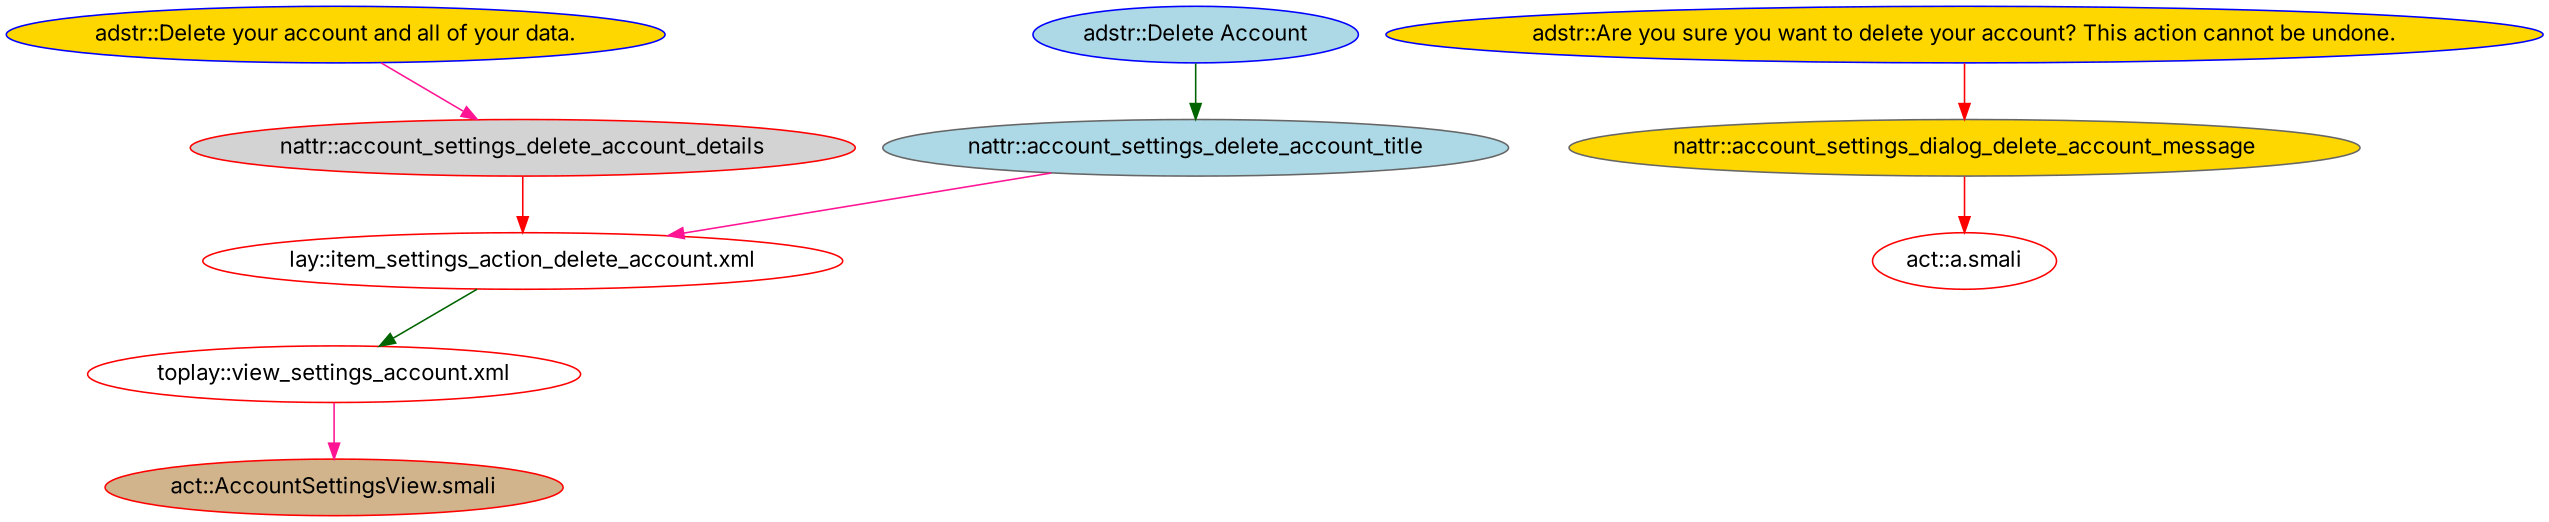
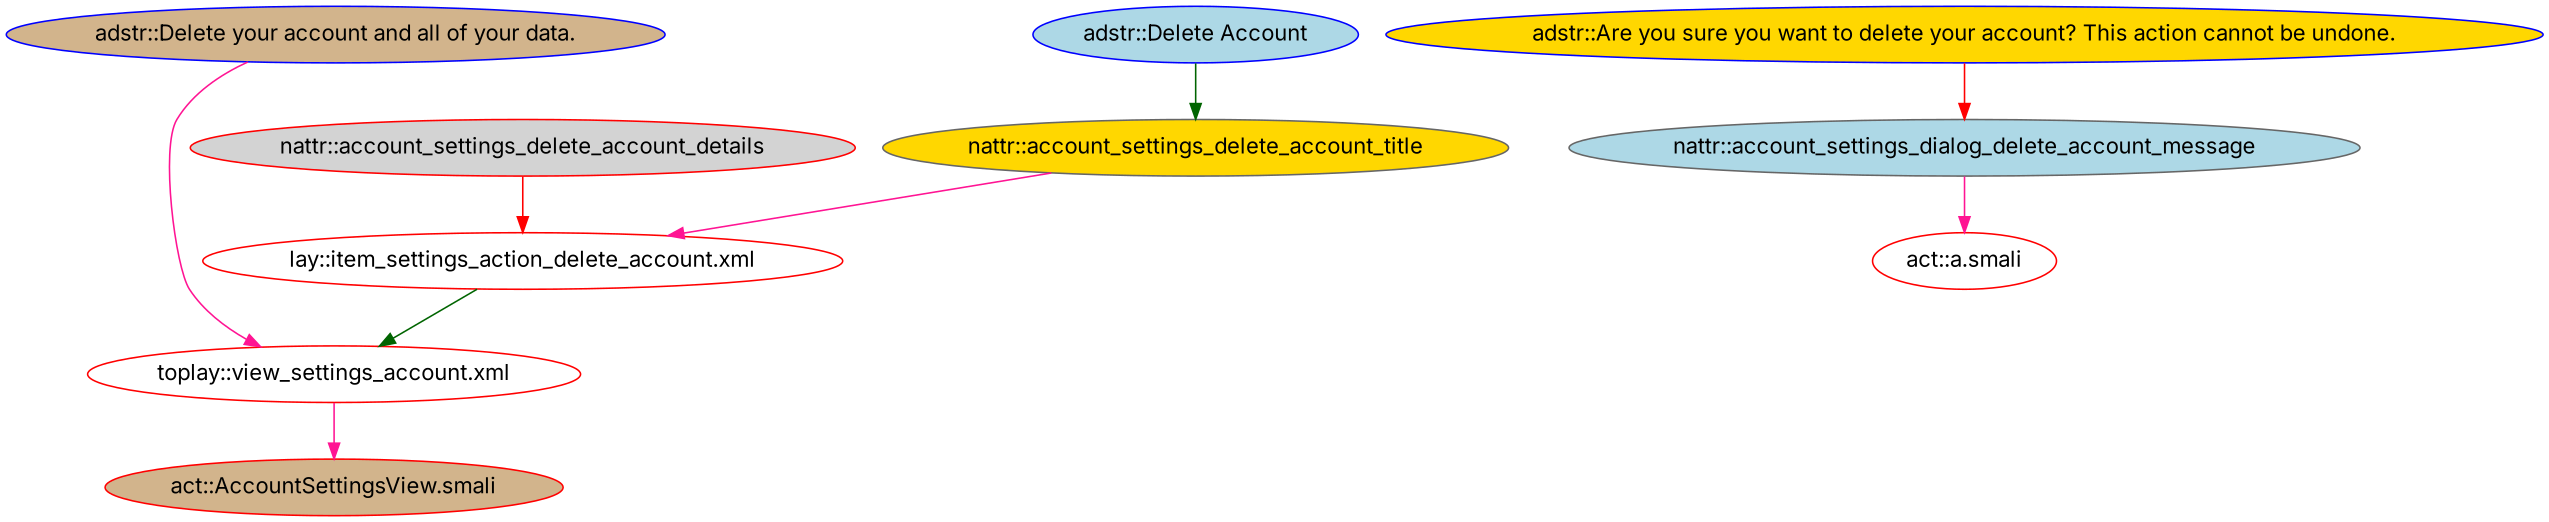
node "adstr::Delete your account and all of your data.": fillcolor gold -> tan
edge "adstr::Delete your account and all of your data." -> "nattr::account_settings_delete_account_details": now "adstr::Delete your account and all of your data." -> "toplay::view_settings_account.xml"
node "nattr::account_settings_delete_account_title": fillcolor lightblue -> gold
node "nattr::account_settings_dialog_delete_account_message": fillcolor gold -> lightblue
edge "nattr::account_settings_dialog_delete_account_message" -> "act::a.smali": color red -> deeppink
